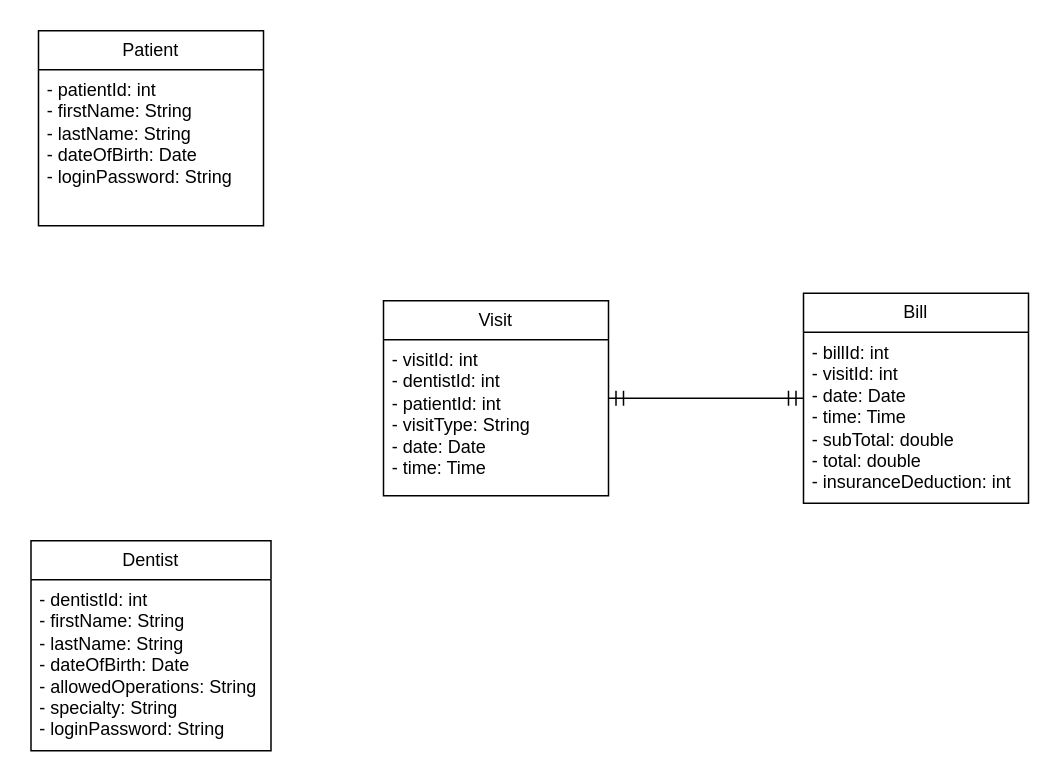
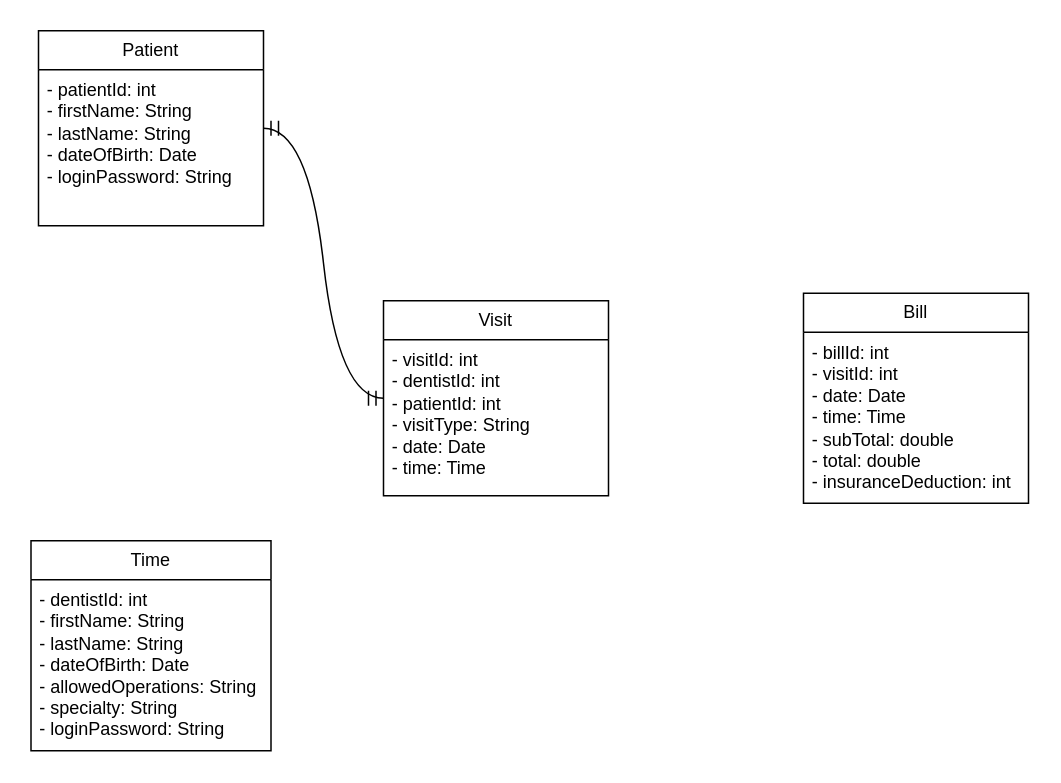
edge "Patient" -- "Visit": added
edge "Visit" -- "Bill": removed
node "Dentist": label "Dentist" -> "Time"
